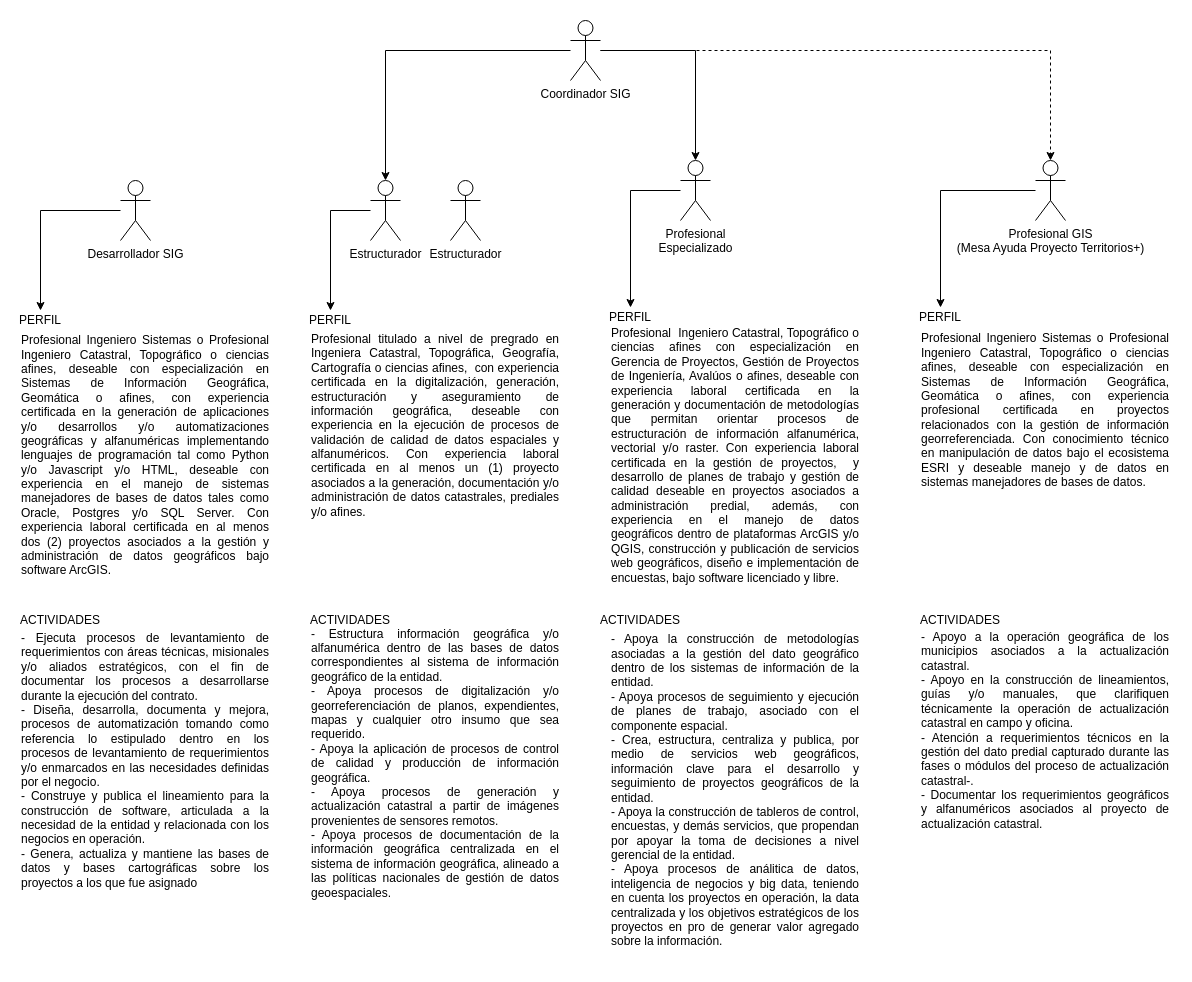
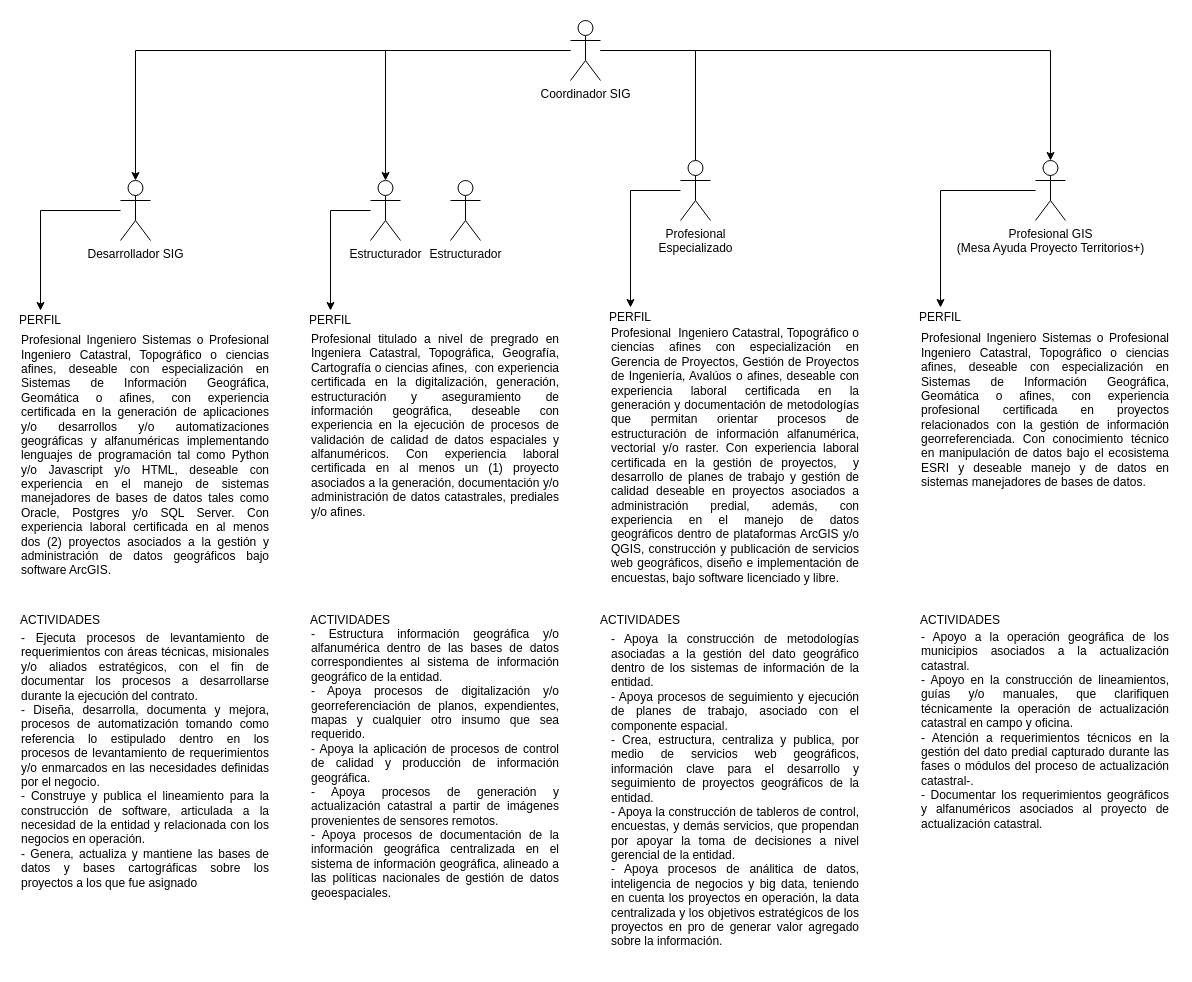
edge "Coordinador SIG" -> "Desarrollador SIG": added
edge "Coordinador SIG" -> "Profesional GIS (Mesa Ayuda Proyecto Territorios+)": style dashed -> solid
edge "Coordinador SIG" -> "Profesional Especializado": arrowhead classic -> none
